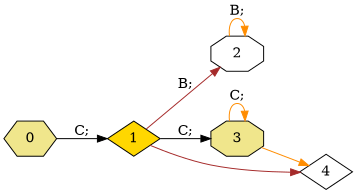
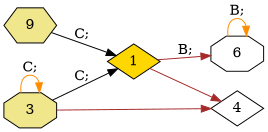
node "2": label "2" -> "6"
node "0": label "0" -> "9"
edge "1" -> "3": reversed
edge "3" -> "4": color darkorange -> brown
